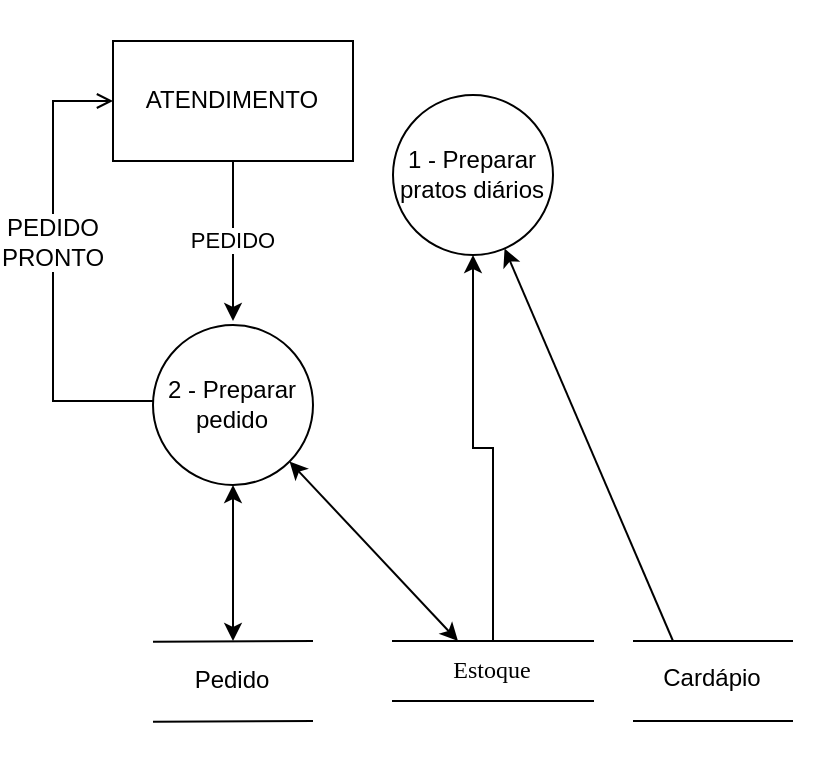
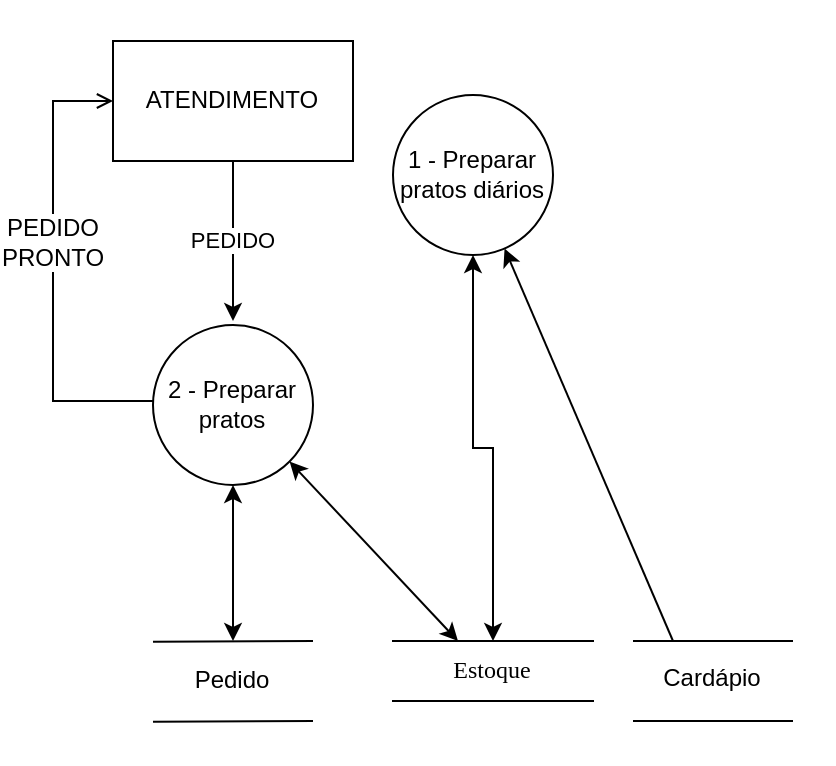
node "2 - Preparar pedido": label "2 - Preparar pedido" -> "2 - Preparar pratos"
edge "Estoque" -> "1 - Preparar pratos diários": arrowhead none -> classic
